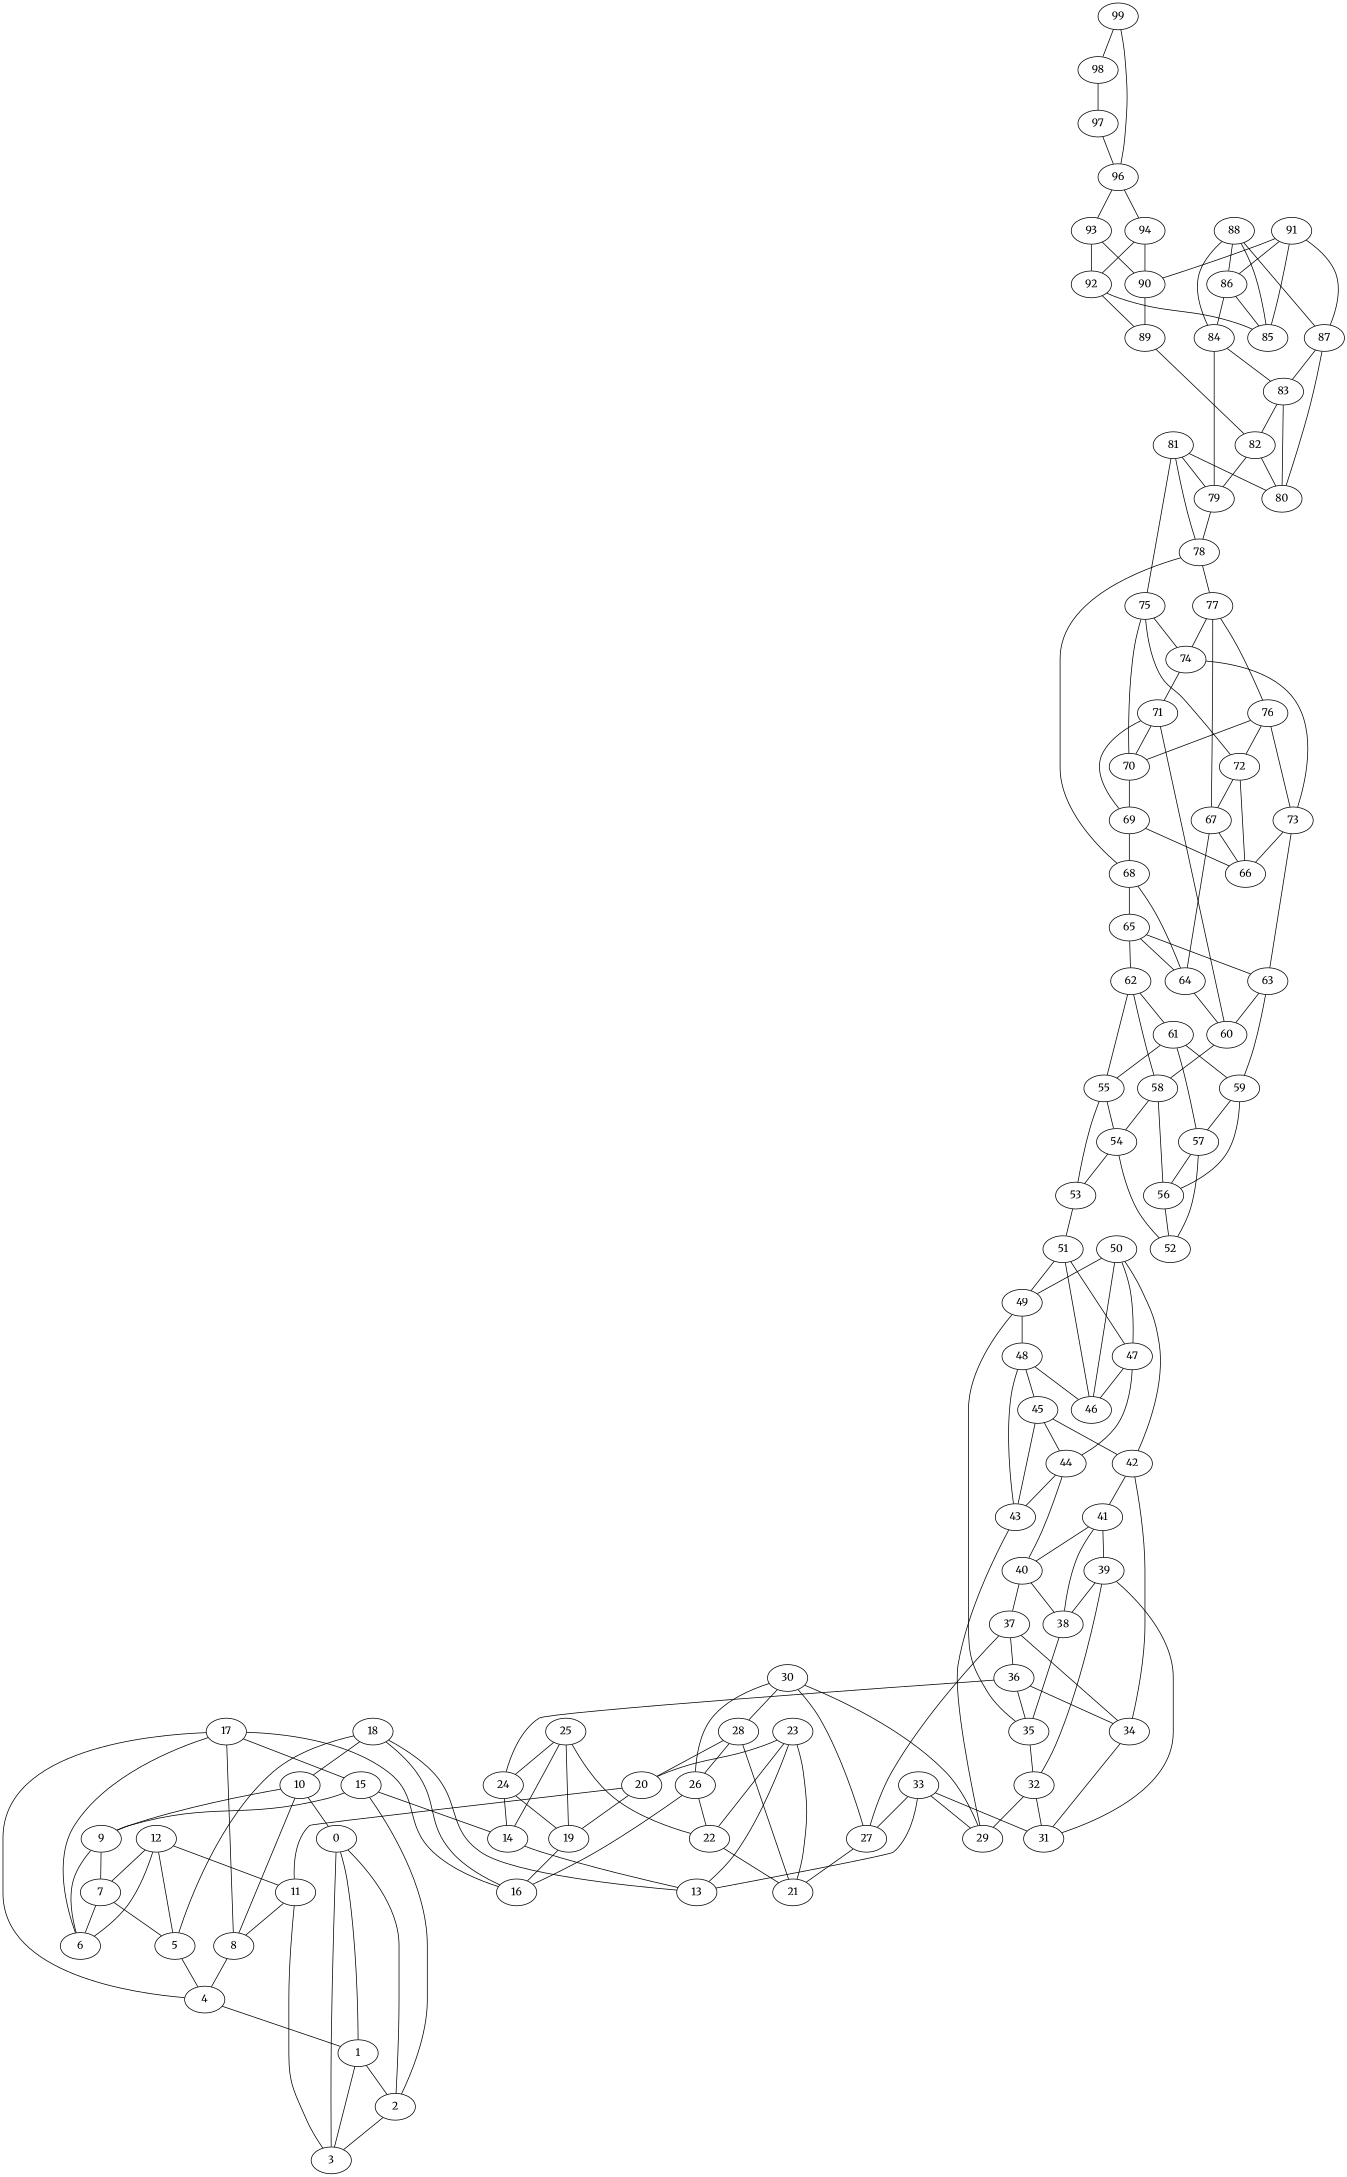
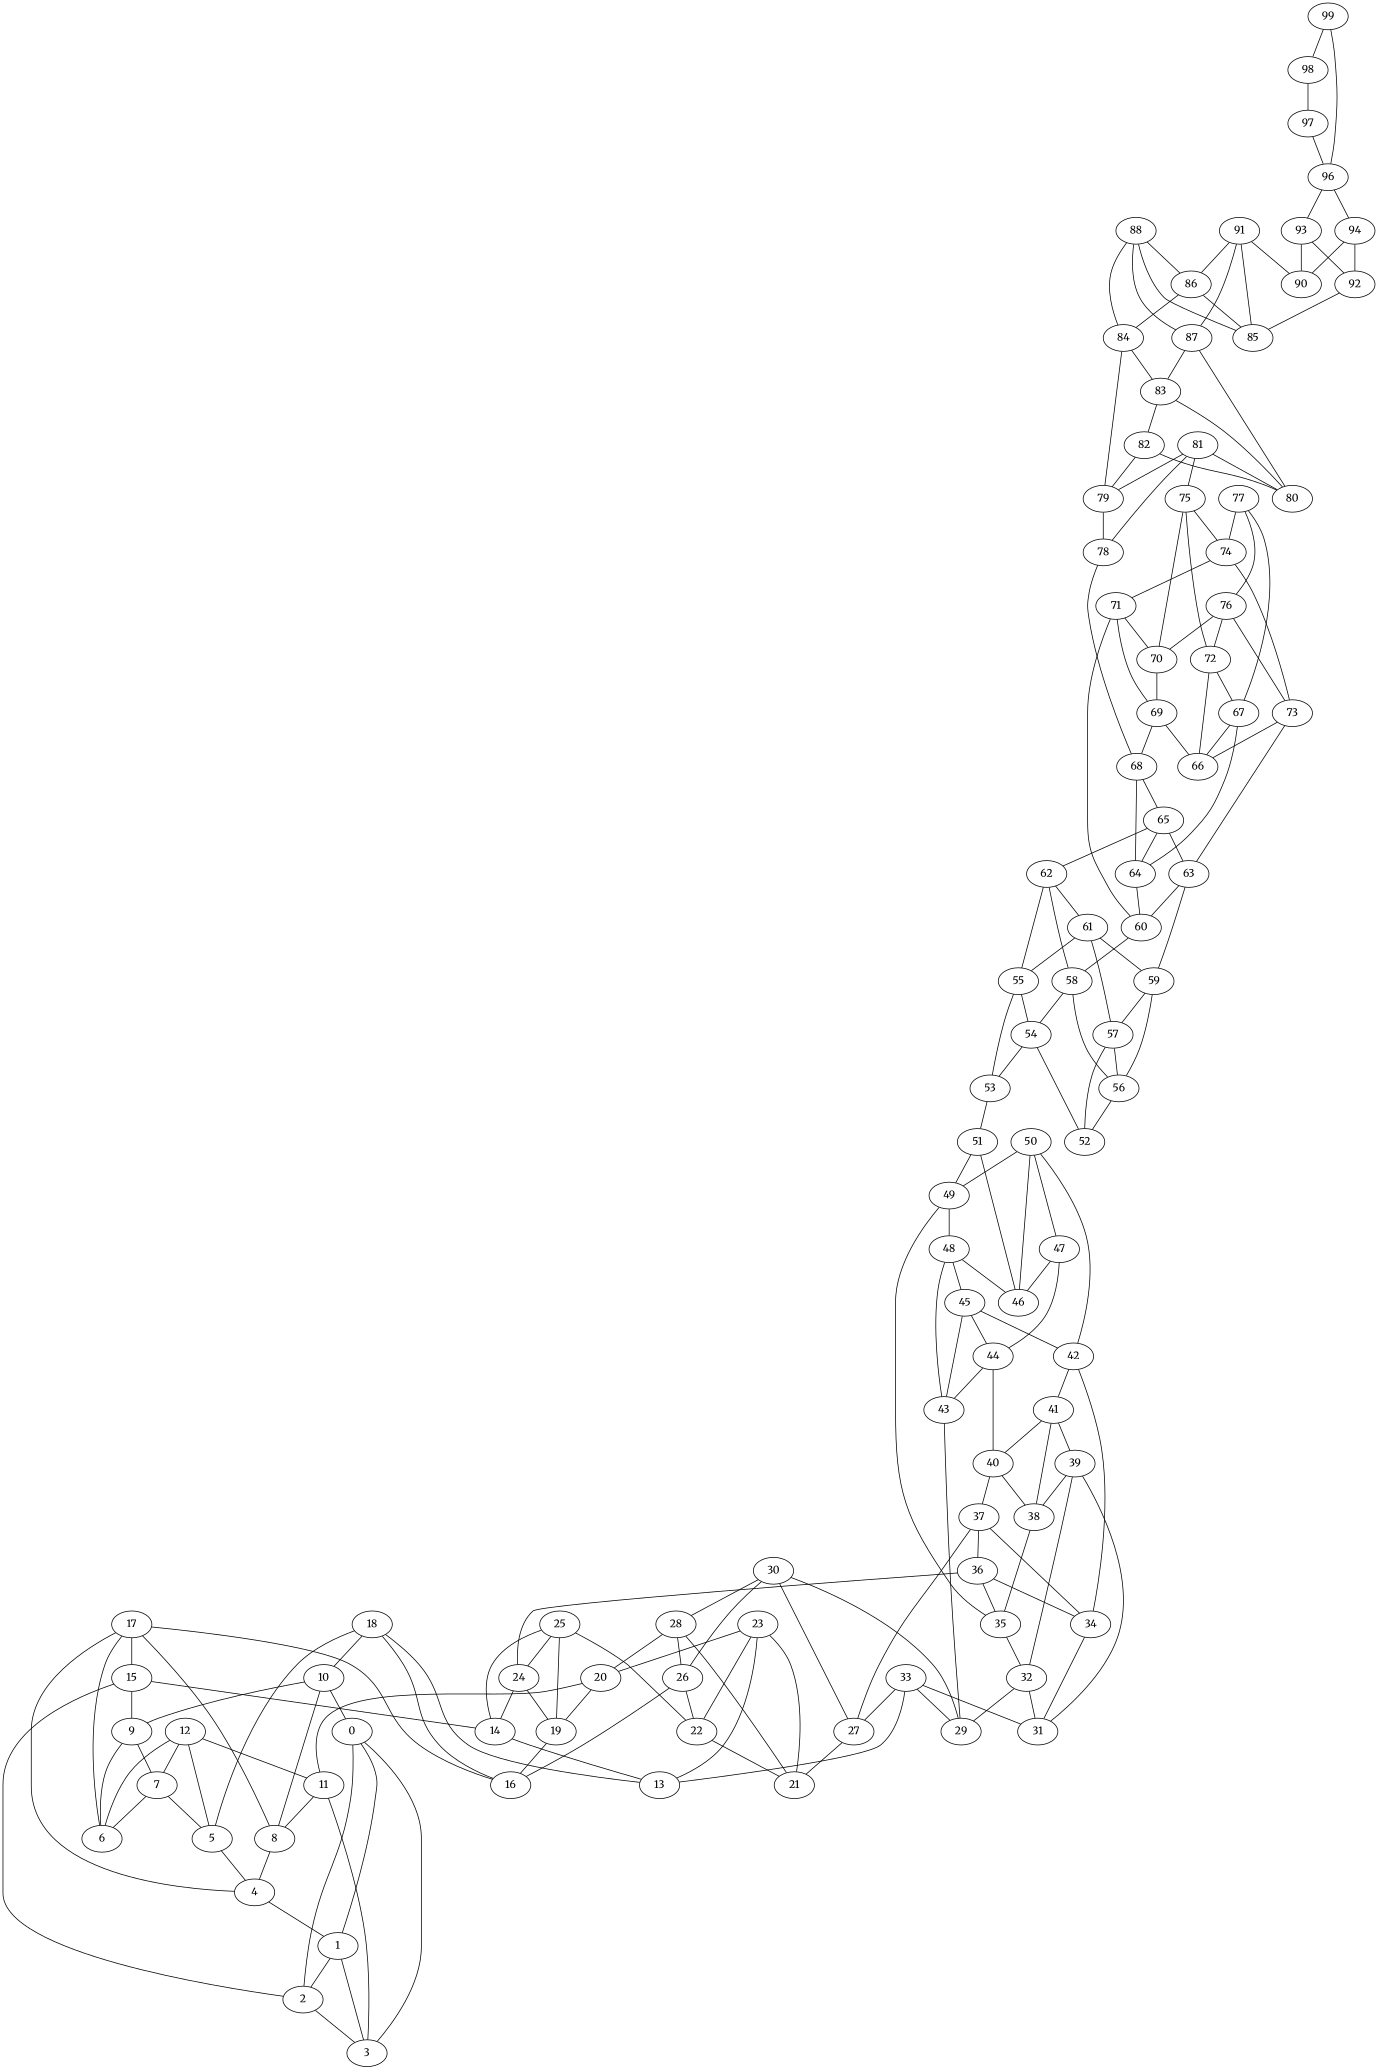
node "89": removed
edge "78" -- "77": removed
edge "51" -- "47": removed
